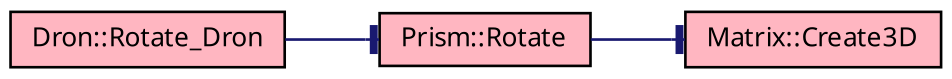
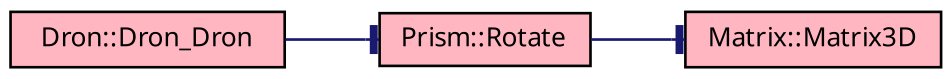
node "Dron::Rotate_Dron": label "Dron::Rotate_Dron" -> "Dron::Dron_Dron"
node "Matrix::Create3D": label "Matrix::Create3D" -> "Matrix::Matrix3D"
